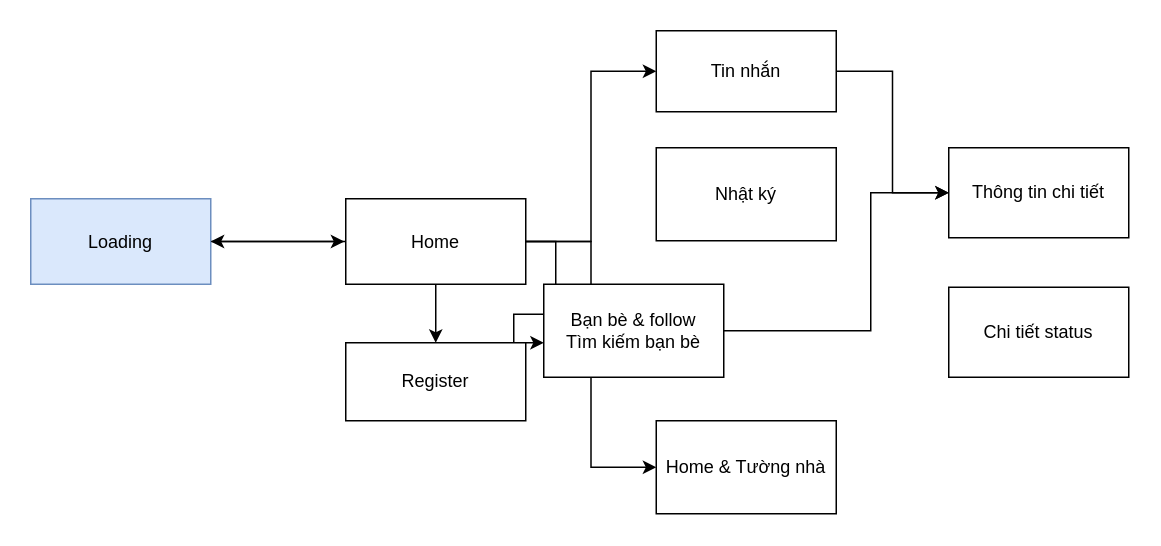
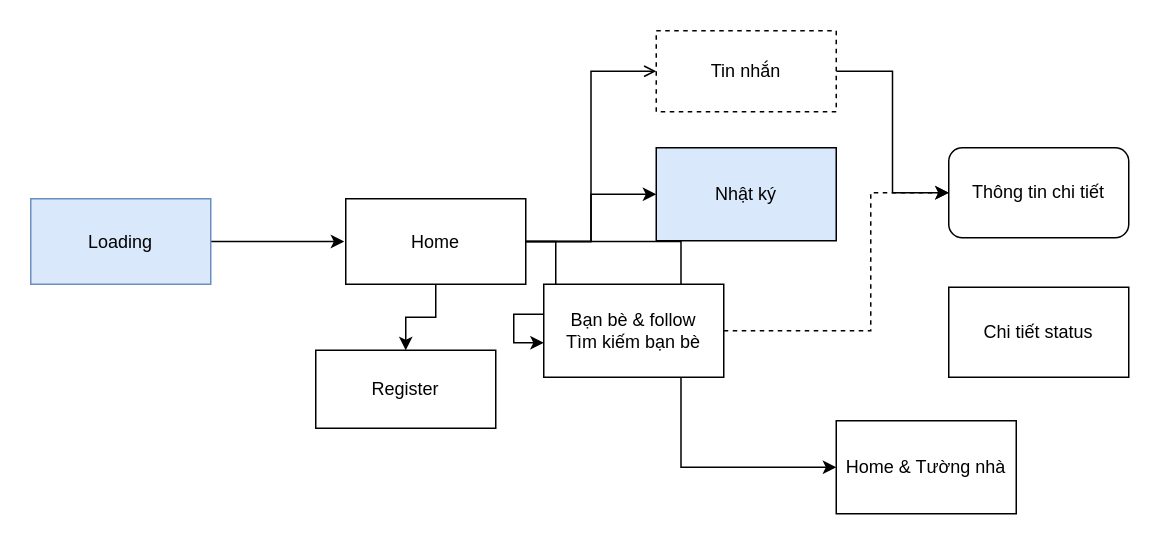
edge "Home" -> "Tin nhắn": arrowhead classic -> open
node "Tin nhắn": style solid -> dashed
node "Thông tin chi tiết": shape rectangle -> rounded rectangle
node "Nhật ký": fillcolor #ffffff -> #dae8fc
edge "Home" -> "Loading": now "Home" -> "Nhật ký"
edge "Bạn bè & follow Tìm kiếm bạn bè" -> "Thông tin chi tiết": style solid -> dashed
node "Register": moved (436, 382) -> (406, 389)
node "Home & Tường nhà": moved (746, 467) -> (926, 467)
